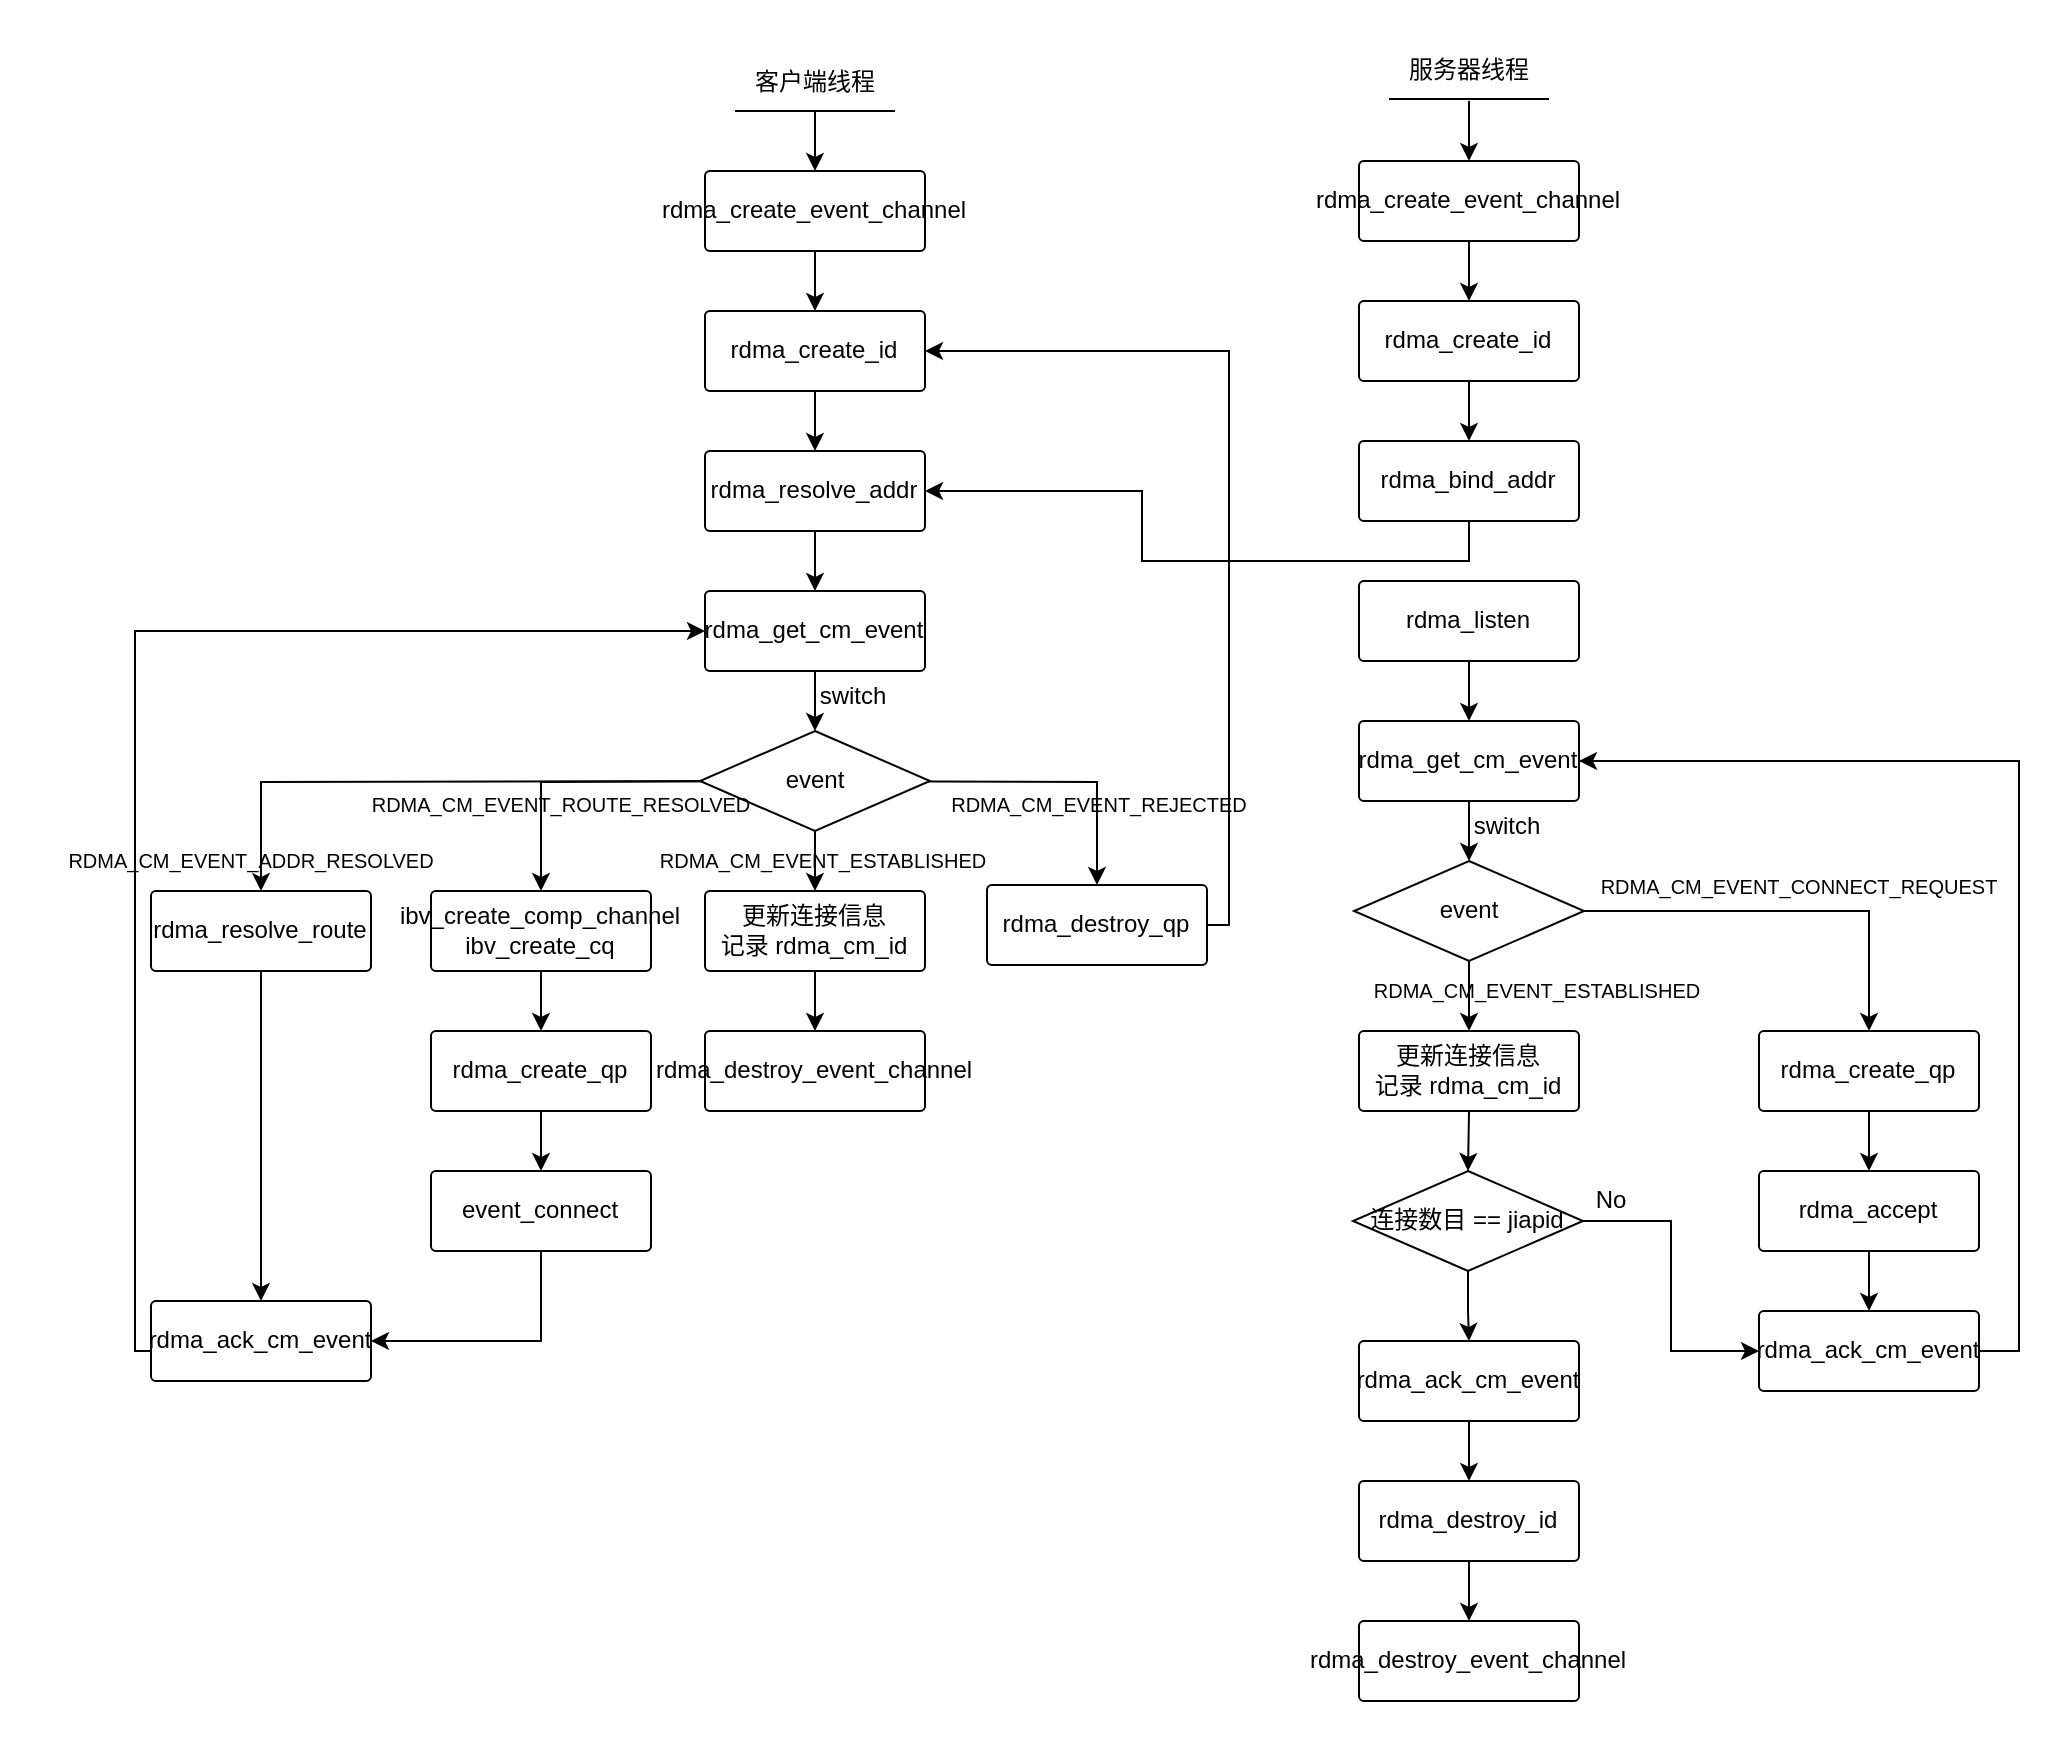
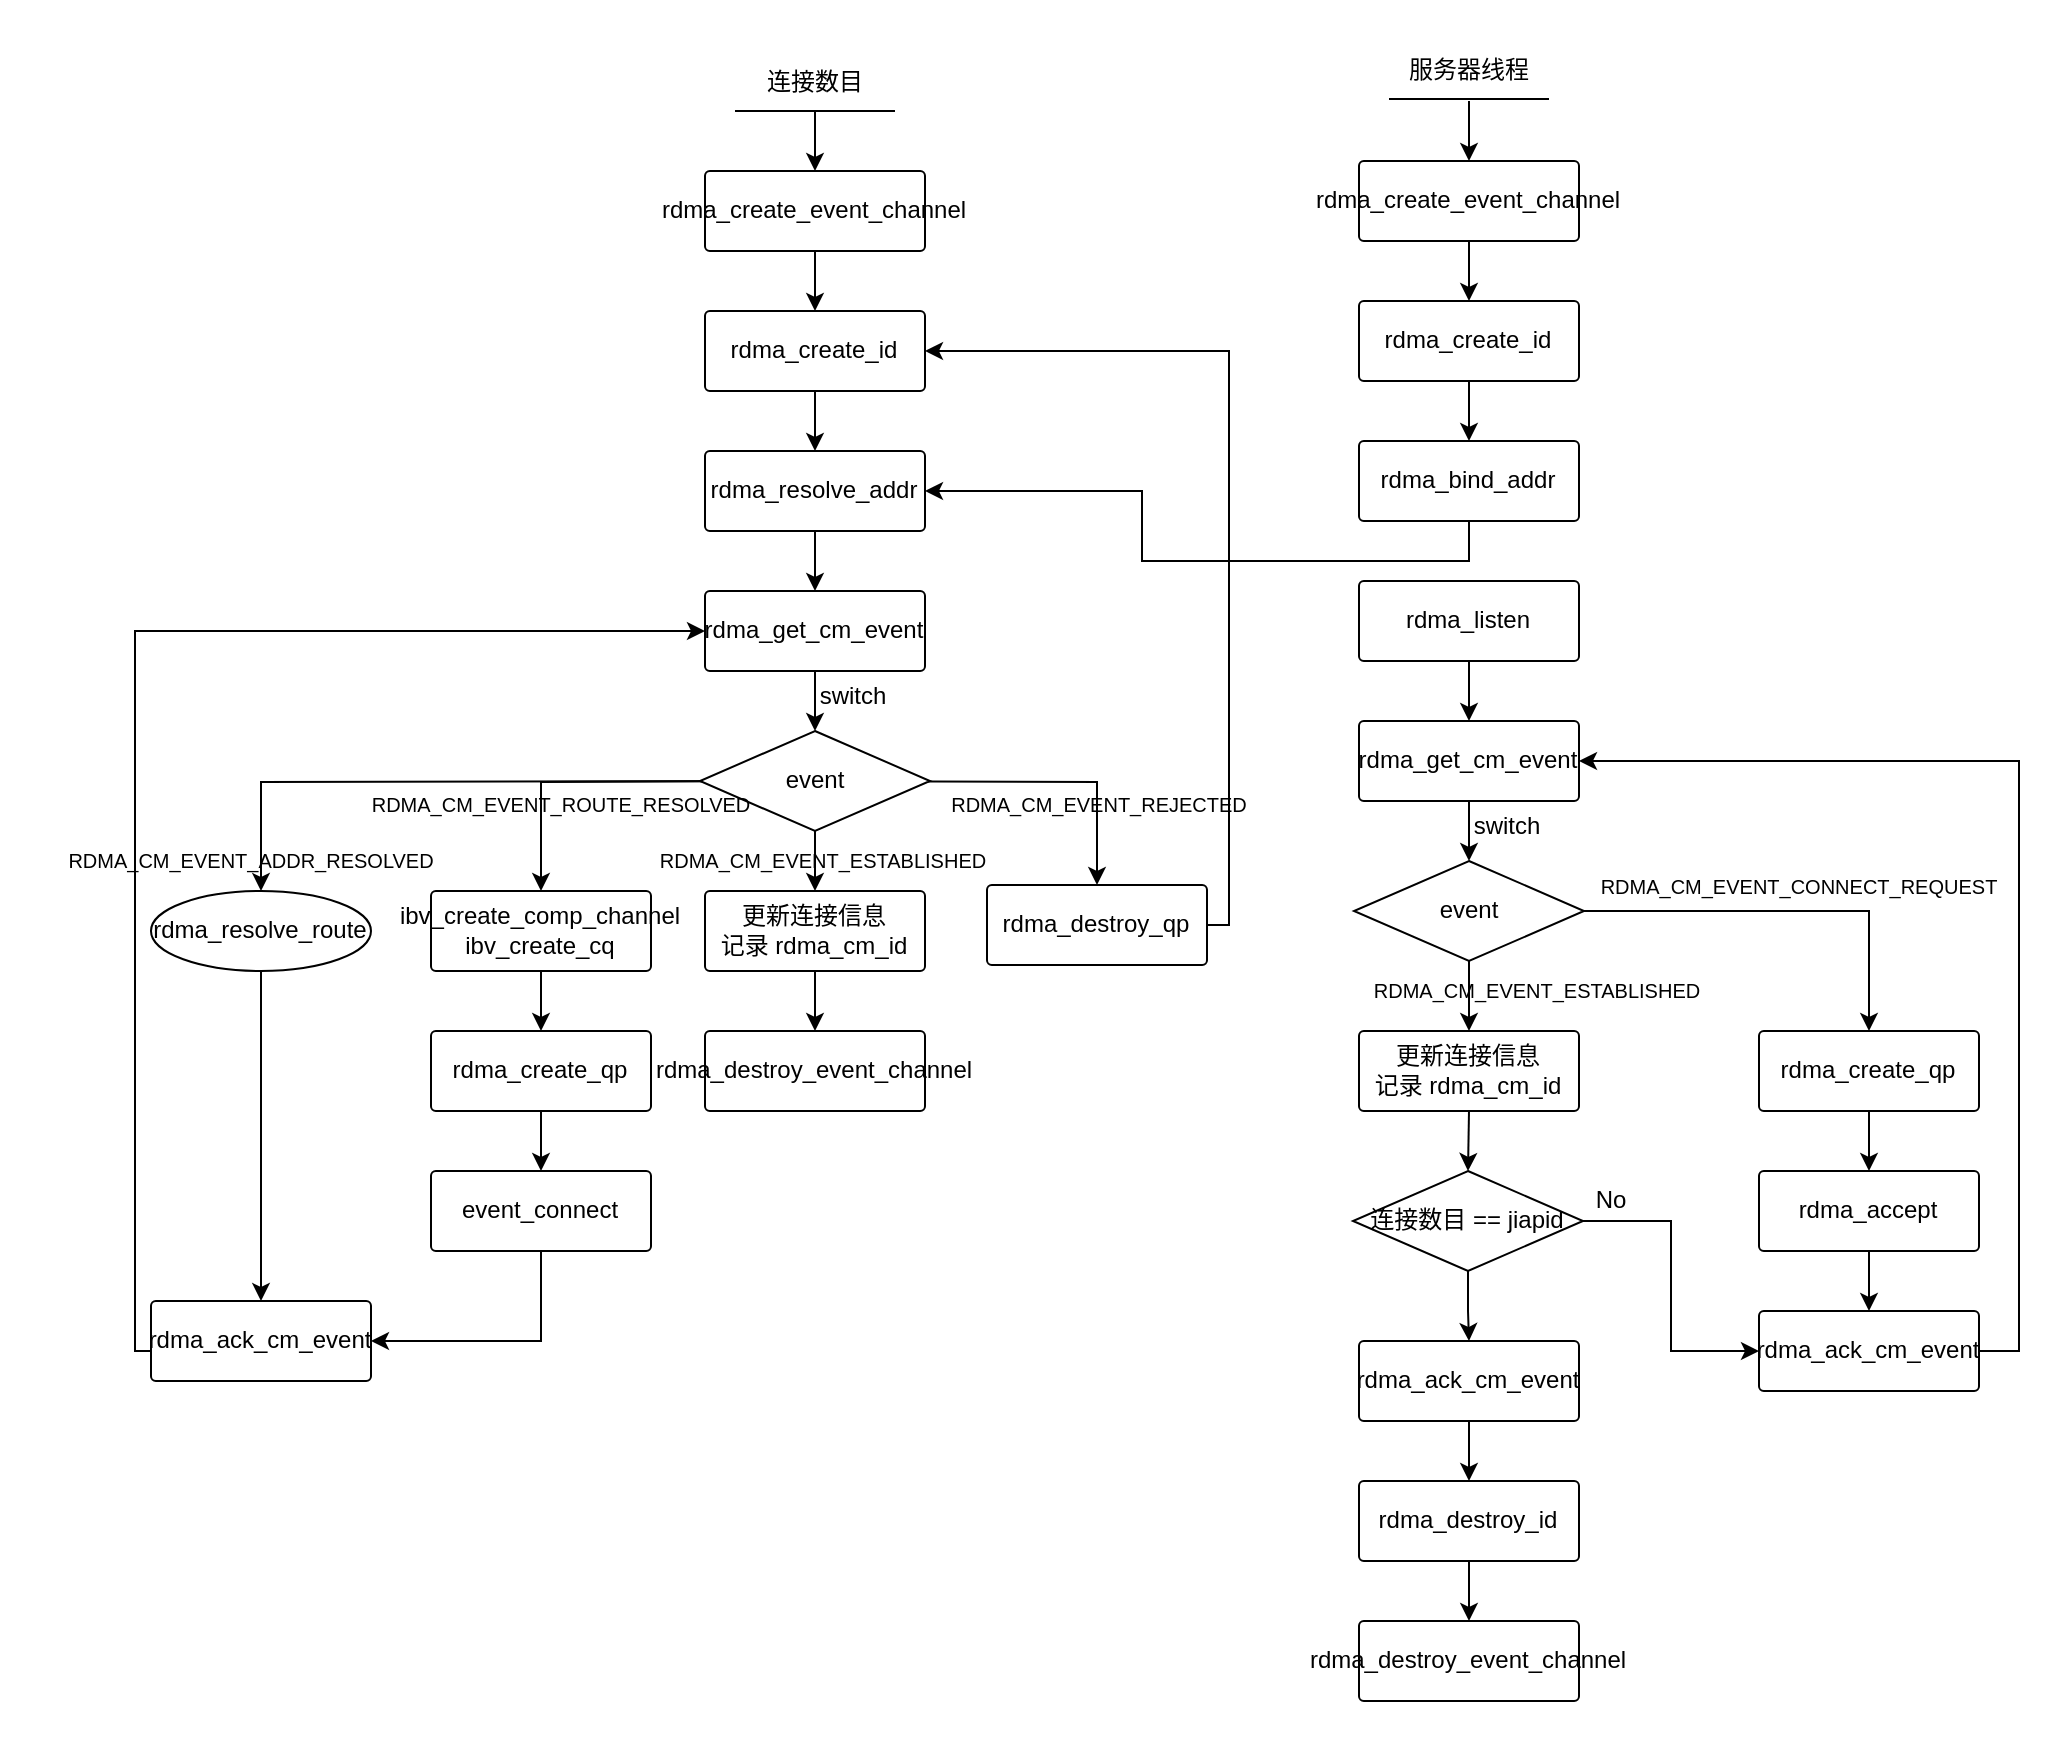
node "客户端线程": label "客户端线程" -> "连接数目"
node "rdma_resolve_route": shape rounded rectangle -> ellipse
